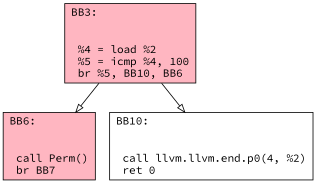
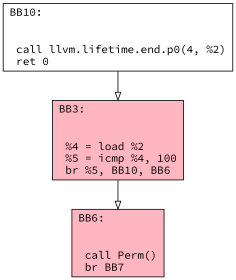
edge "BB3:" -> "BB10:": reversed
node "BB10:": text "call llvm.llvm.end.p0(4, %2)" -> "call llvm.lifetime.end.p0(4, %2)"
